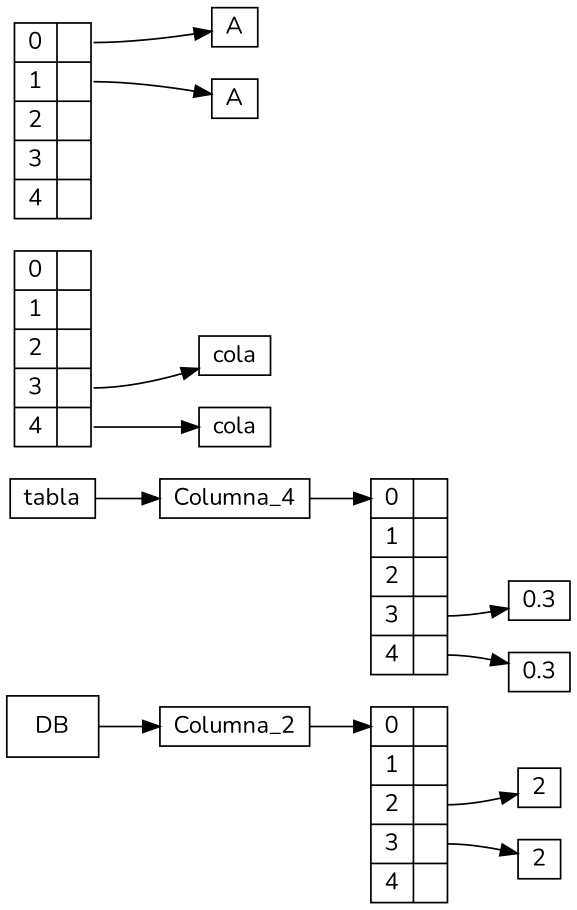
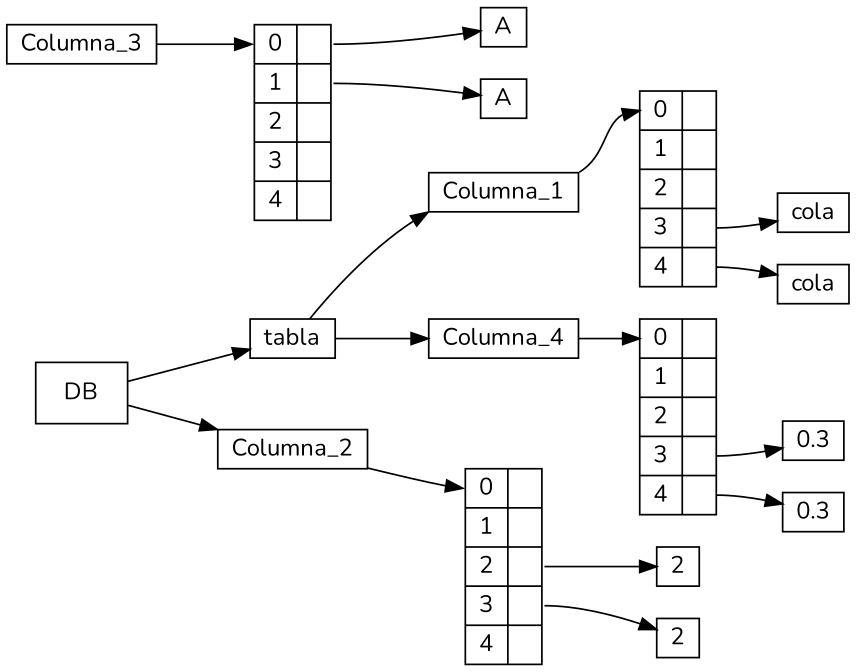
node "Columna_3": added
node "Columna_1": added
edge "DB" -> "tabla": added
